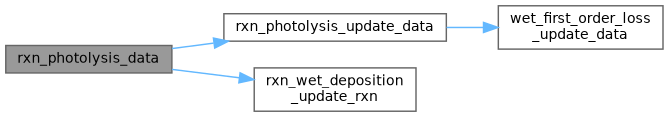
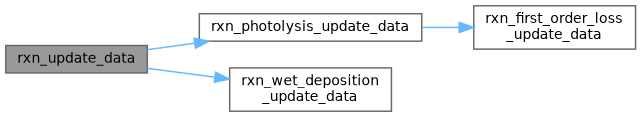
node "wet_first_order_loss _update_data": label "wet_first_order_loss _update_data" -> "rxn_first_order_loss _update_data"
node "rxn_photolysis_data": label "rxn_photolysis_data" -> "rxn_update_data"
node "rxn_wet_deposition _update_rxn": label "rxn_wet_deposition _update_rxn" -> "rxn_wet_deposition _update_data"
